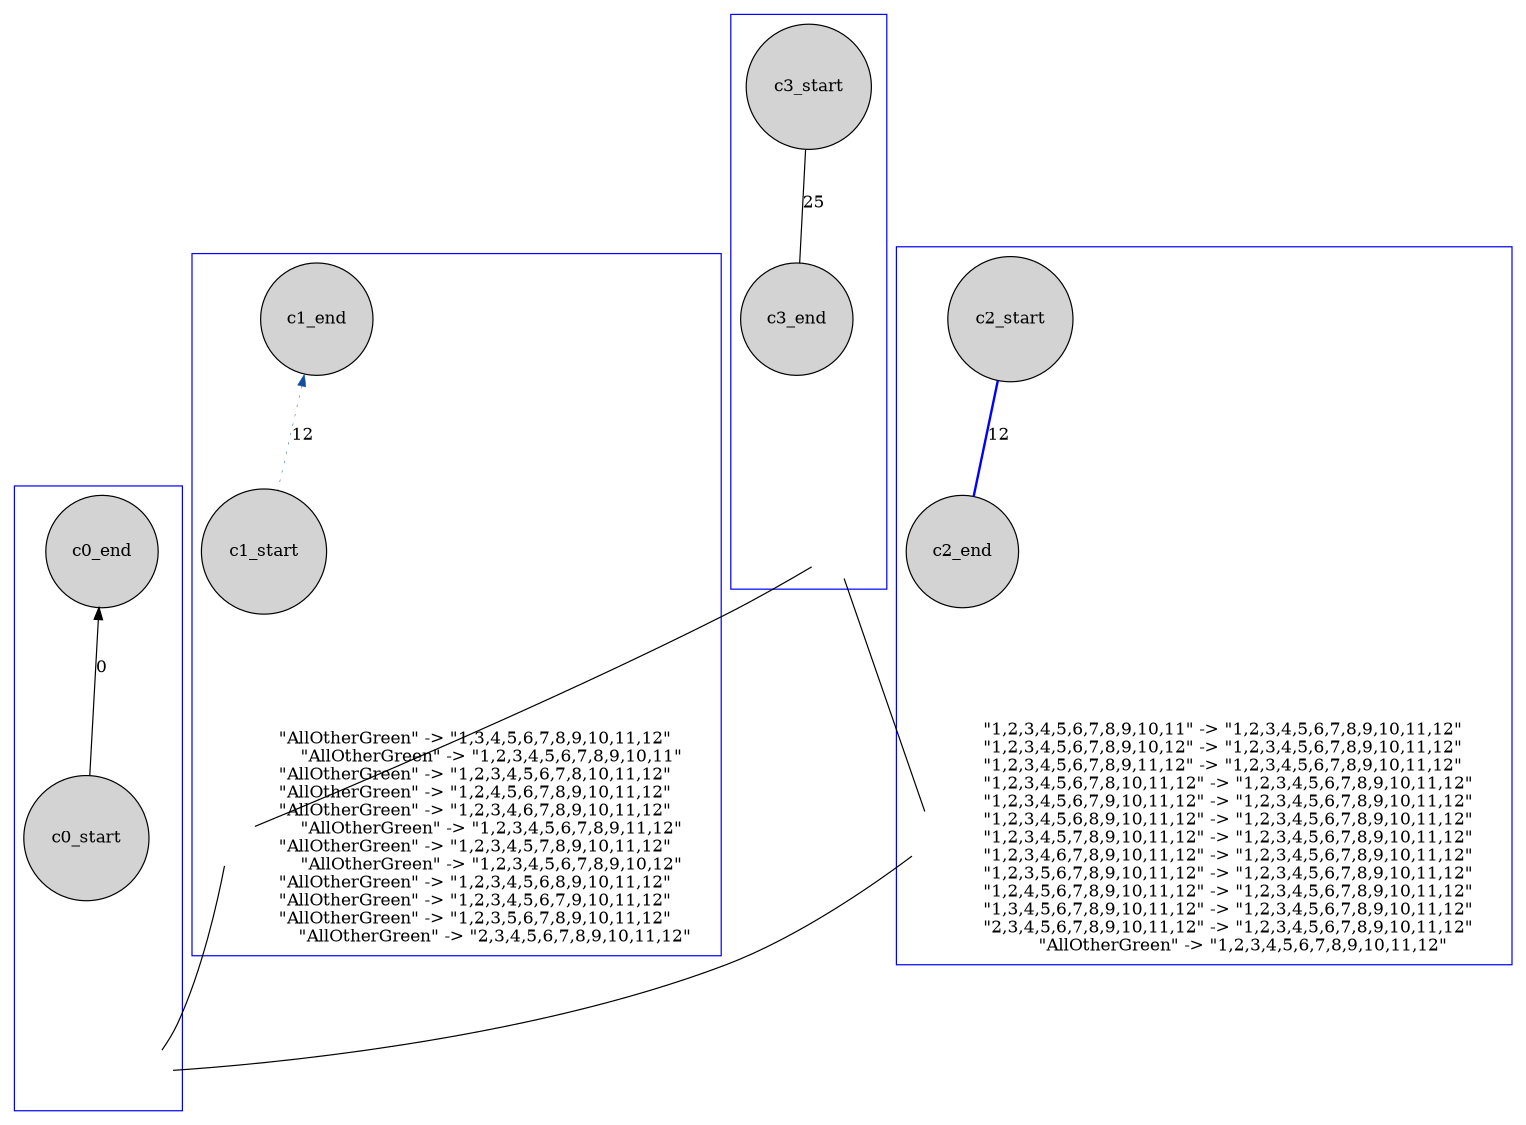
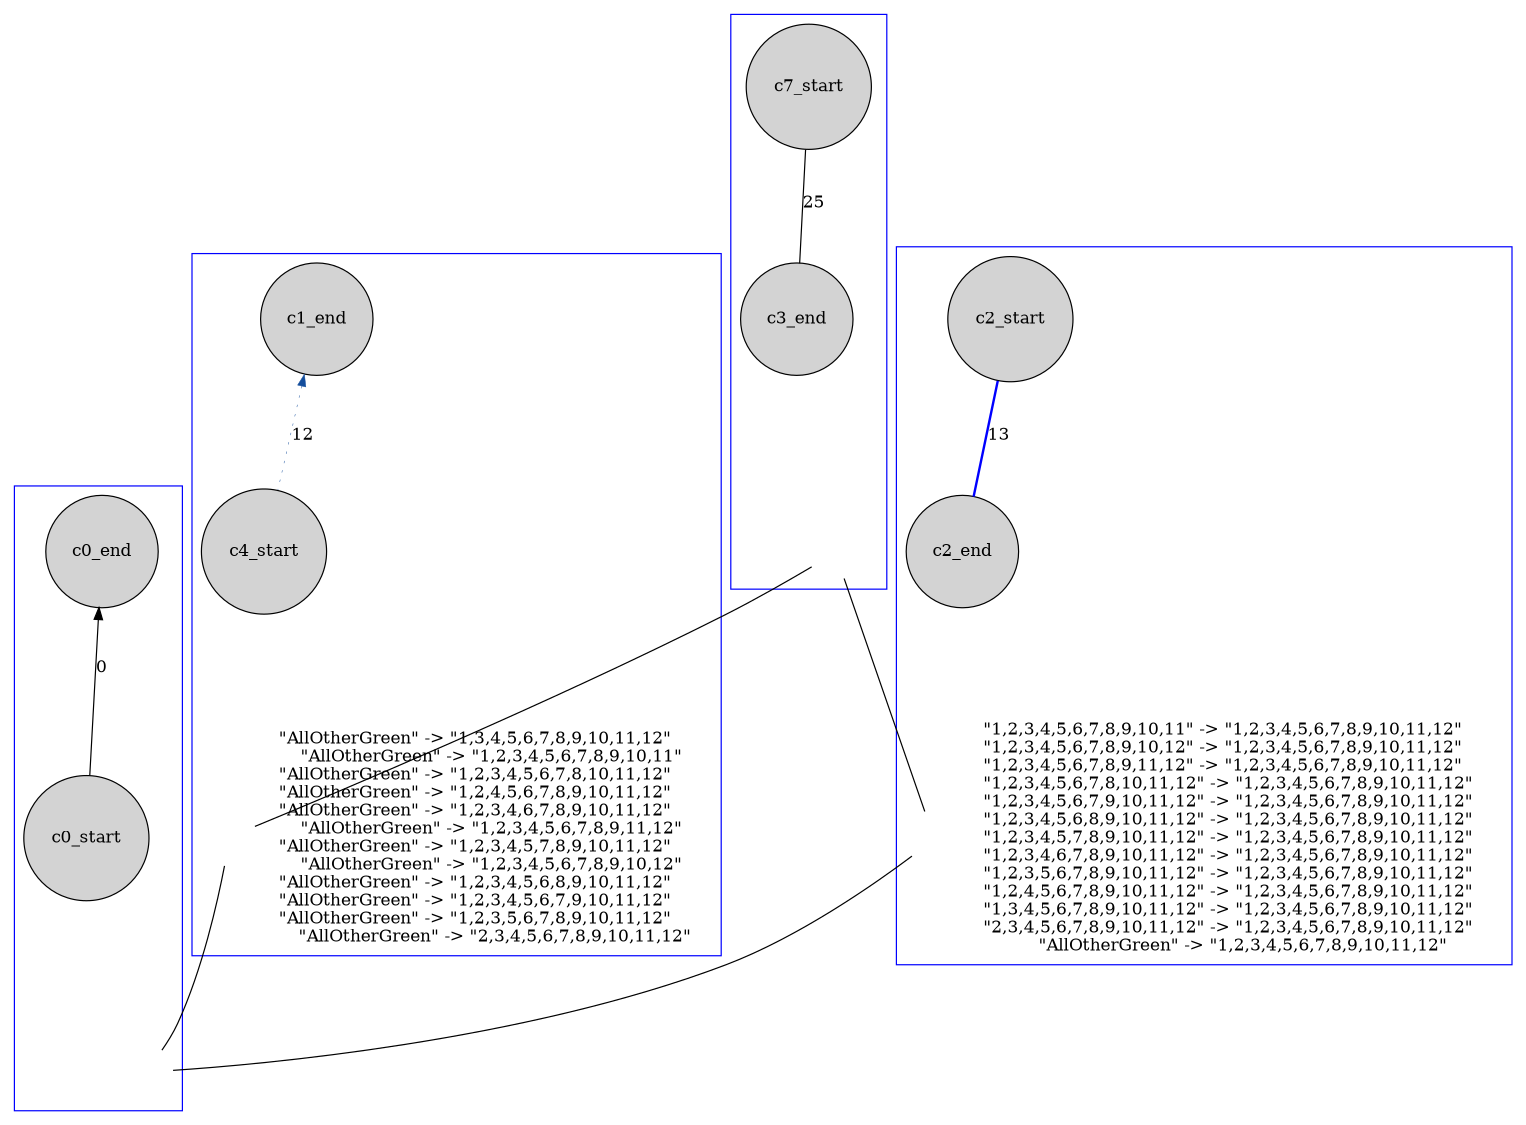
node "c3_start": label "c3_start" -> "c7_start"
edge "c2_start" -- "c2_end": label "12" -> "13"
node "c1_start": label "c1_start" -> "c4_start"
